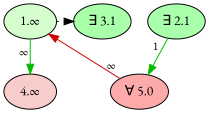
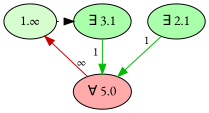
edge "∃ 3.1" -> "∀ 5.0": added
node "4.∞": removed
